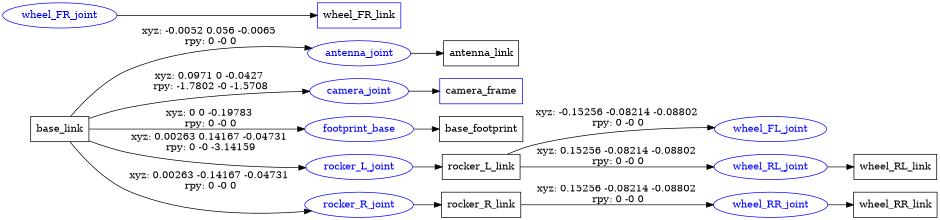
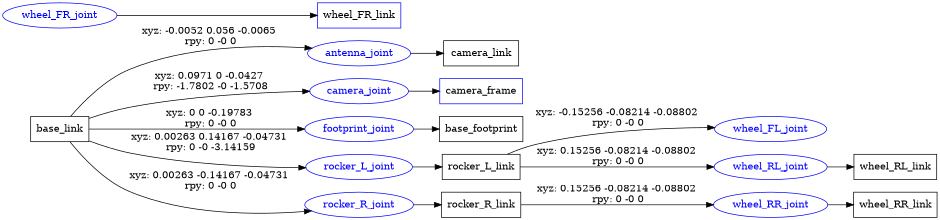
node "antenna_link": label "antenna_link" -> "camera_link"
node "footprint_base": label "footprint_base" -> "footprint_joint"
